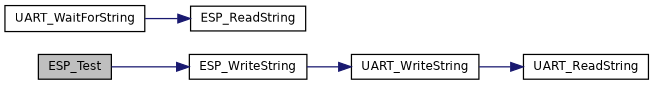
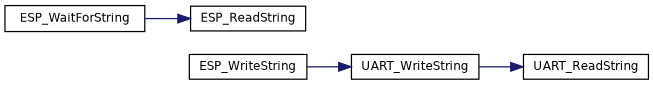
node "UART_WaitForString": label "UART_WaitForString" -> "ESP_WaitForString"
node "ESP_Test": removed
